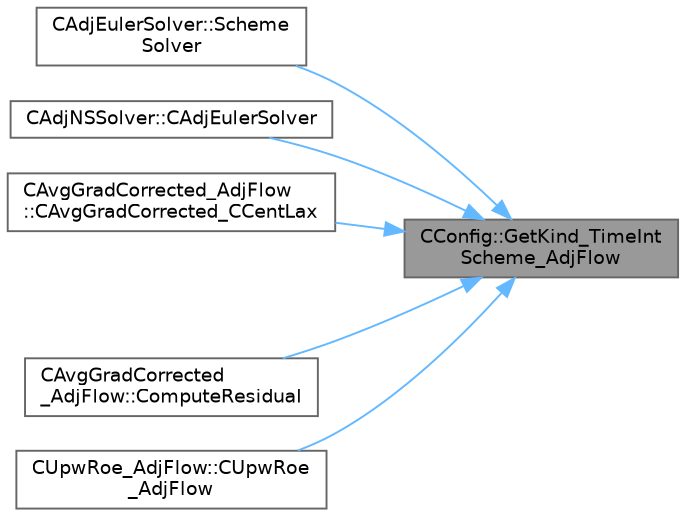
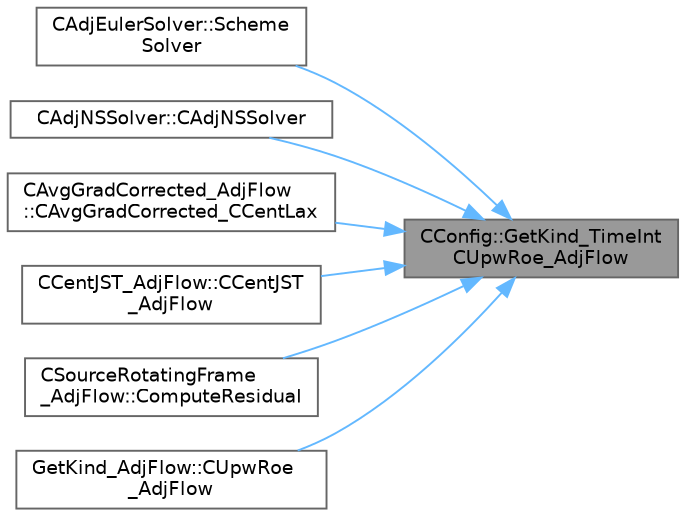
node "CAdjNSSolver::CAdjEulerSolver": label "CAdjNSSolver::CAdjEulerSolver" -> "CAdjNSSolver::CAdjNSSolver"
node "CConfig::GetKind_TimeInt Scheme_AdjFlow": label "CConfig::GetKind_TimeInt Scheme_AdjFlow" -> "CConfig::GetKind_TimeInt CUpwRoe_AdjFlow"
node "CCentJST_AdjFlow::CCentJST _AdjFlow": added
node "CAvgGradCorrected _AdjFlow::ComputeResidual": label "CAvgGradCorrected _AdjFlow::ComputeResidual" -> "CSourceRotatingFrame _AdjFlow::ComputeResidual"
node "CUpwRoe_AdjFlow::CUpwRoe _AdjFlow": label "CUpwRoe_AdjFlow::CUpwRoe _AdjFlow" -> "GetKind_AdjFlow::CUpwRoe _AdjFlow"
